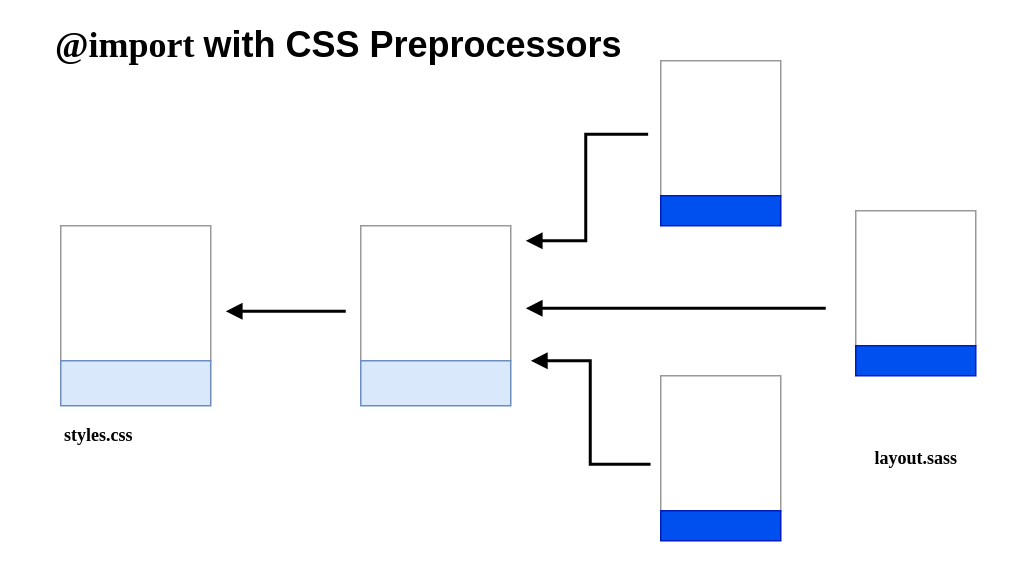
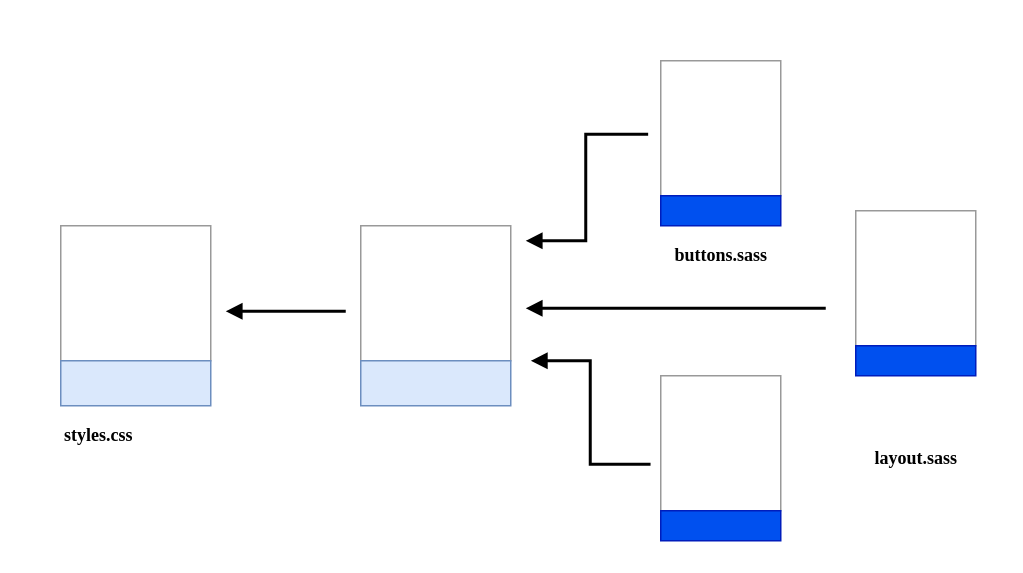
node "@import with CSS Preprocessors": removed
node "buttons.sass": added
